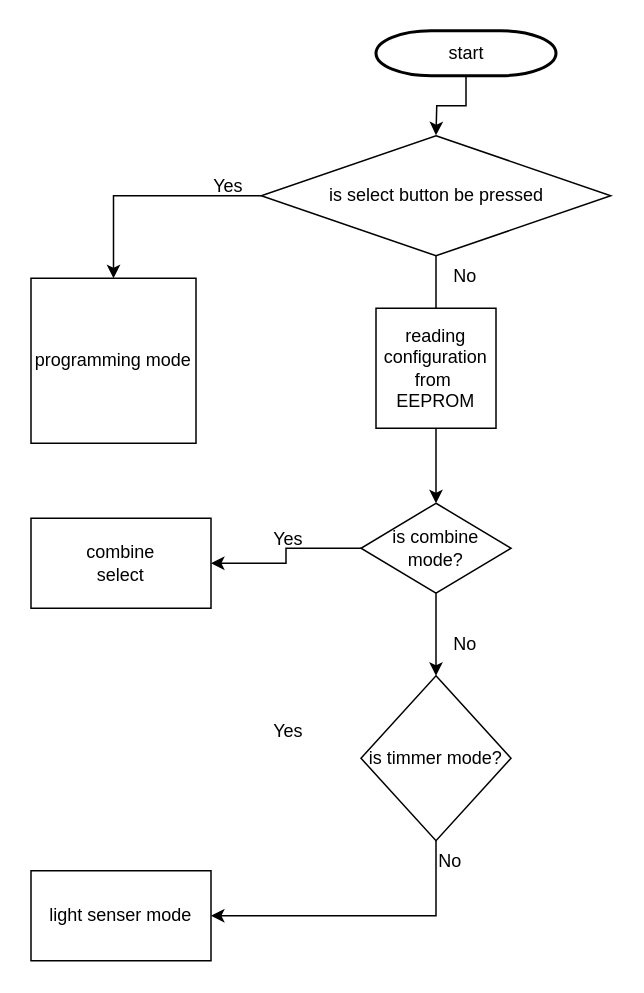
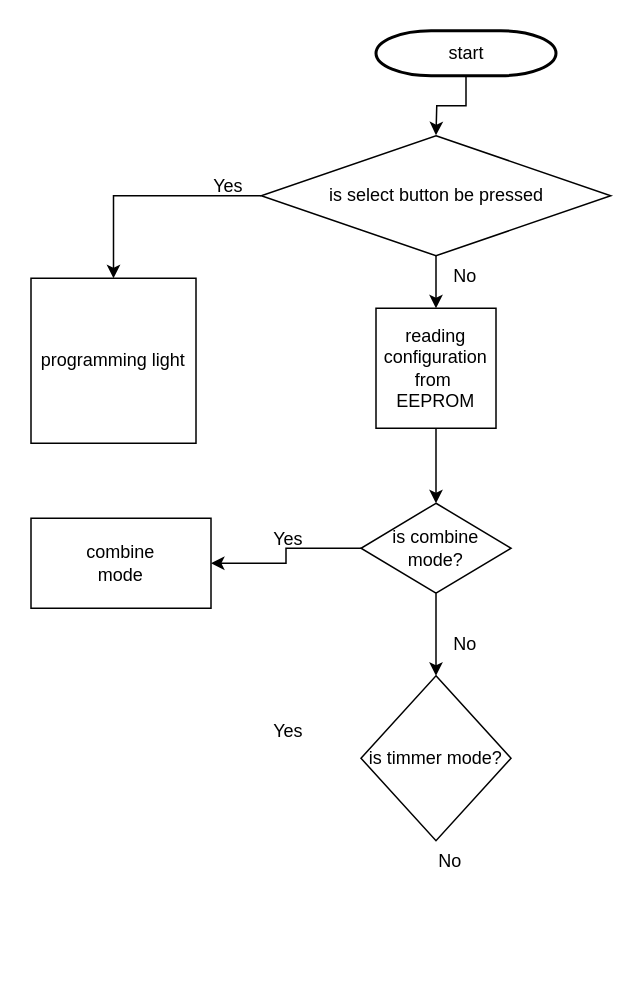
edge "is select button be pressed" -- "reading configuration from EEPROM": arrowhead none -> classic
node "programming mode": label "programming mode" -> "programming light"
node "combineselect": label "combineselect" -> "combinemode"
node "light senser mode": removed
edge "is timmer mode?" -> "light senser mode": removed
